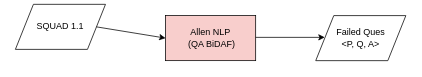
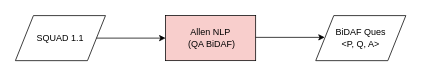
node "SQUAD 1.1": moved (60, 27) -> (60, 38)
node "Failed Ques <P, Q, A>": label "Failed Ques <P, Q, A>" -> "BiDAF Ques <P, Q, A>"
